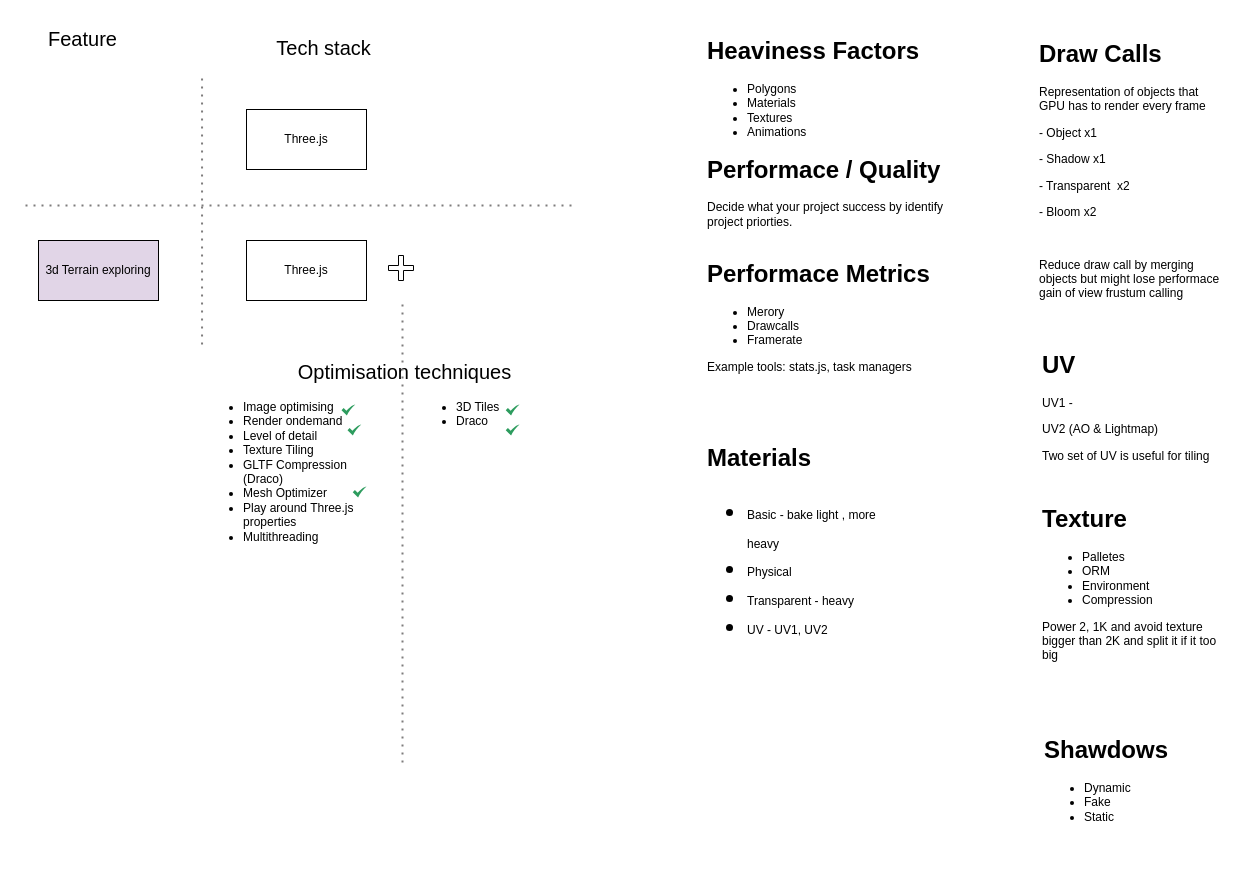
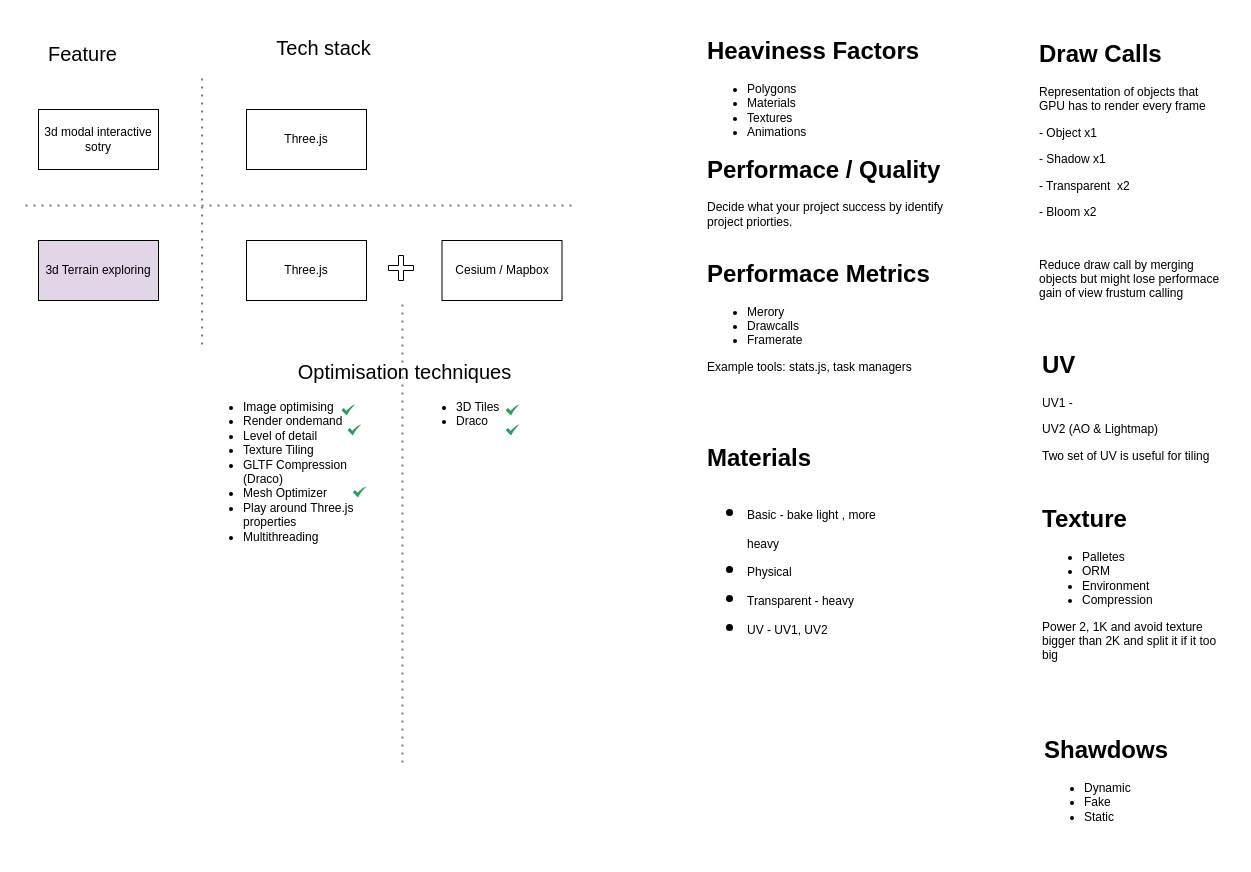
node "Feature": moved (82, 39) -> (82, 54)
node "3d modal interactive sotry": added
node "Cesium / Mapbox": added
